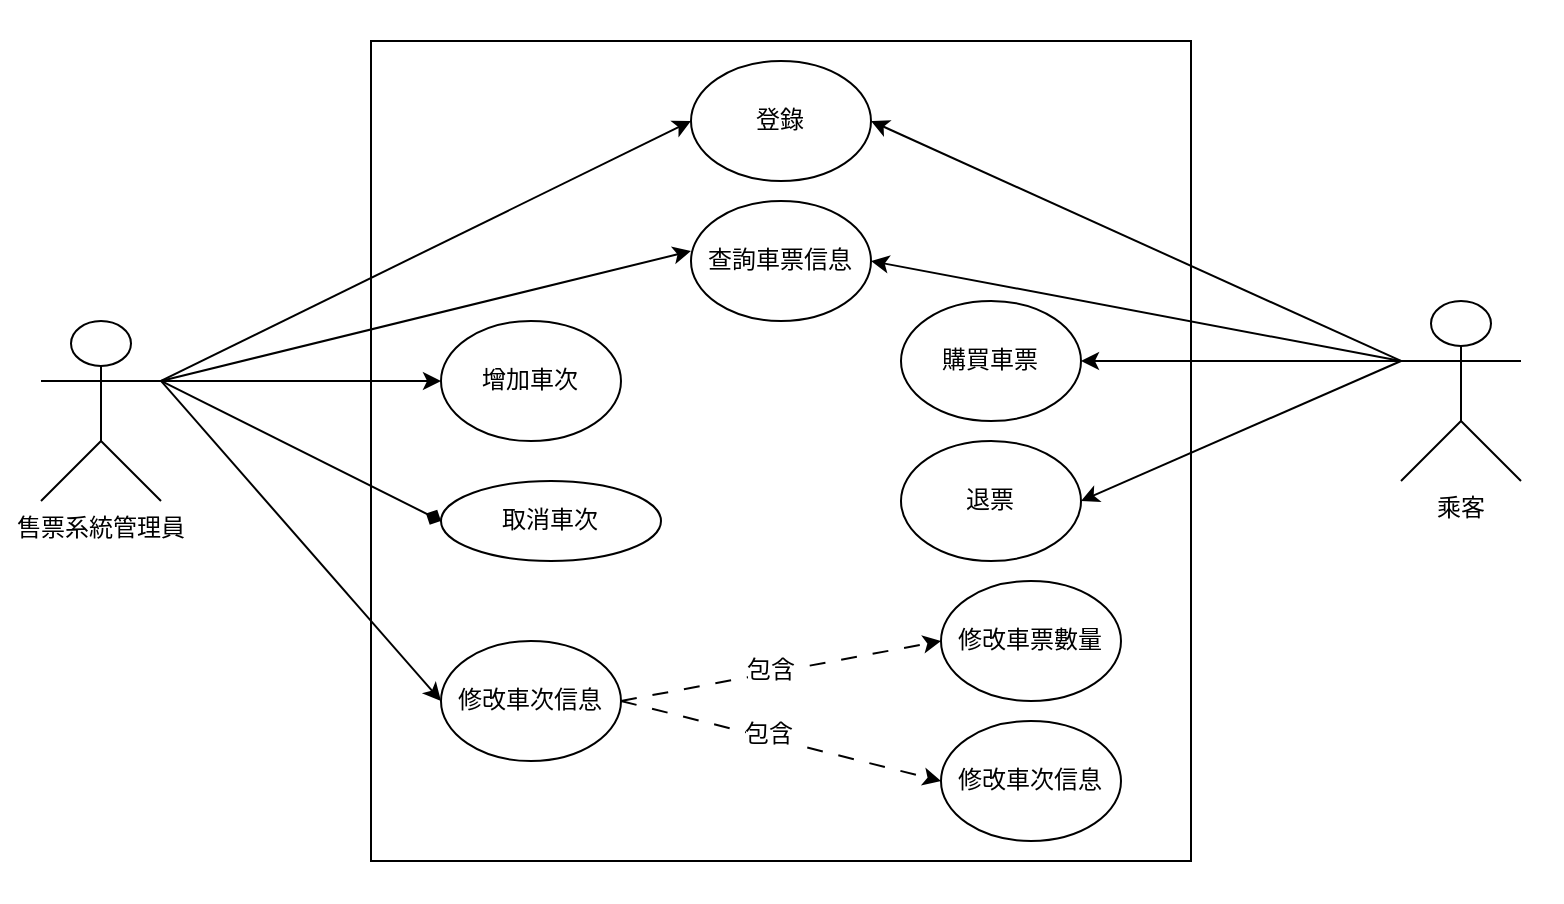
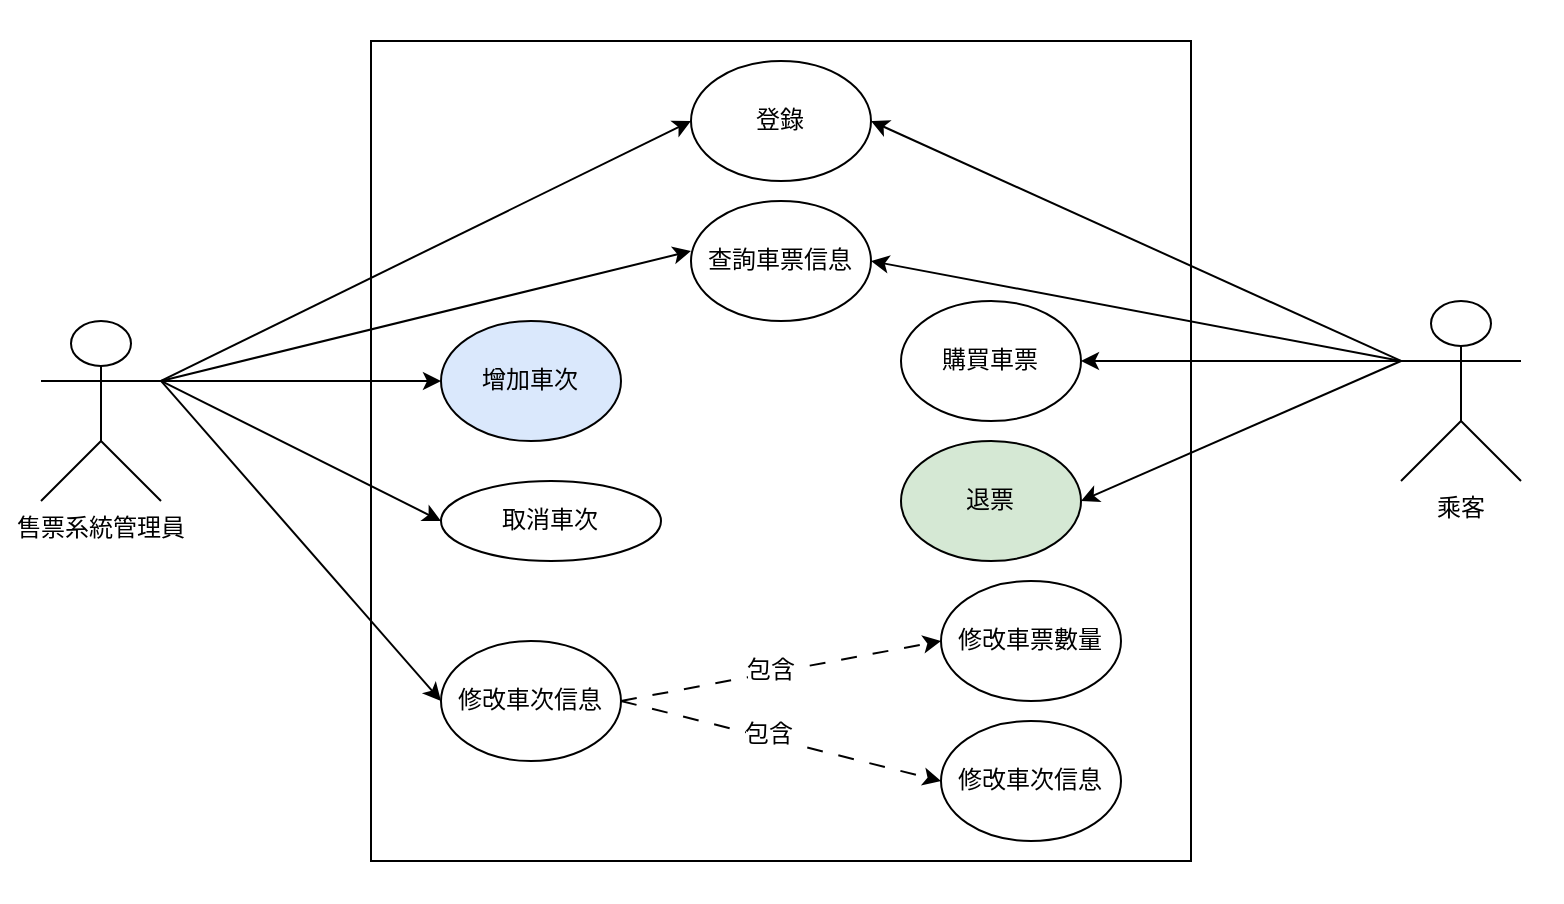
node "增加車次": fillcolor #ffffff -> #dae8fc
node "退票": fillcolor #ffffff -> #d5e8d4
edge "售票系統管理員" -> "取消車次": arrowhead diamond -> classic
